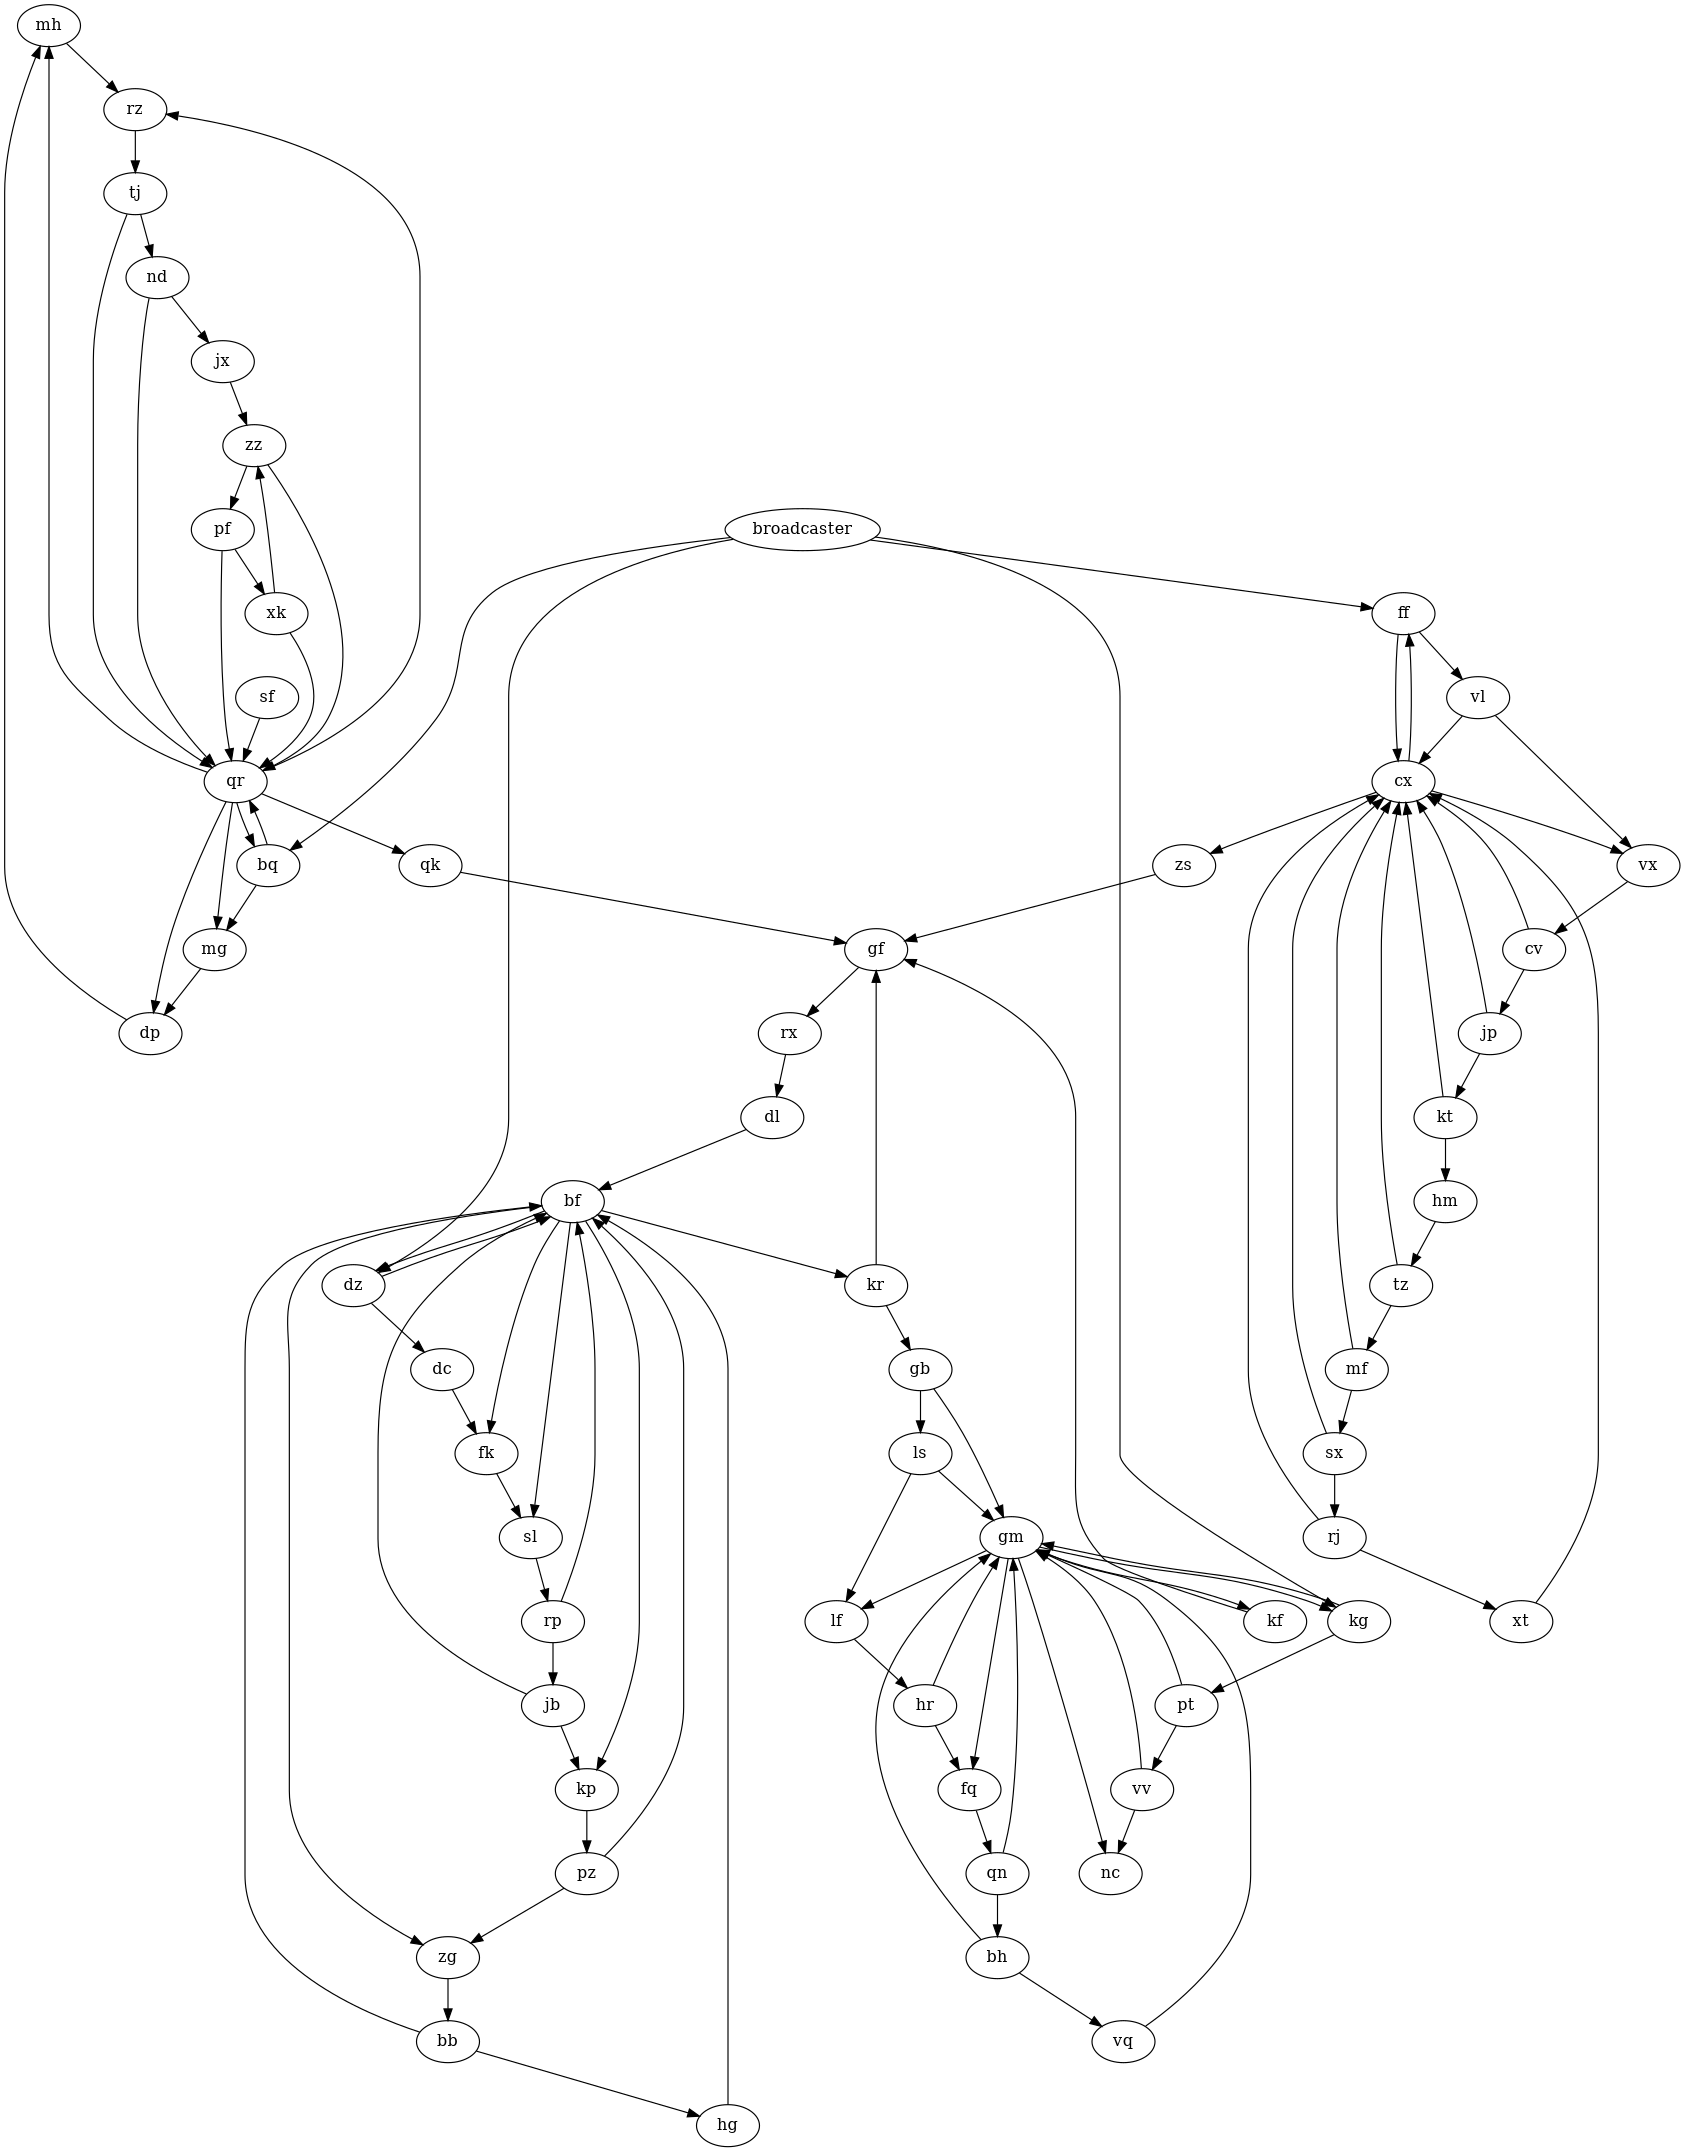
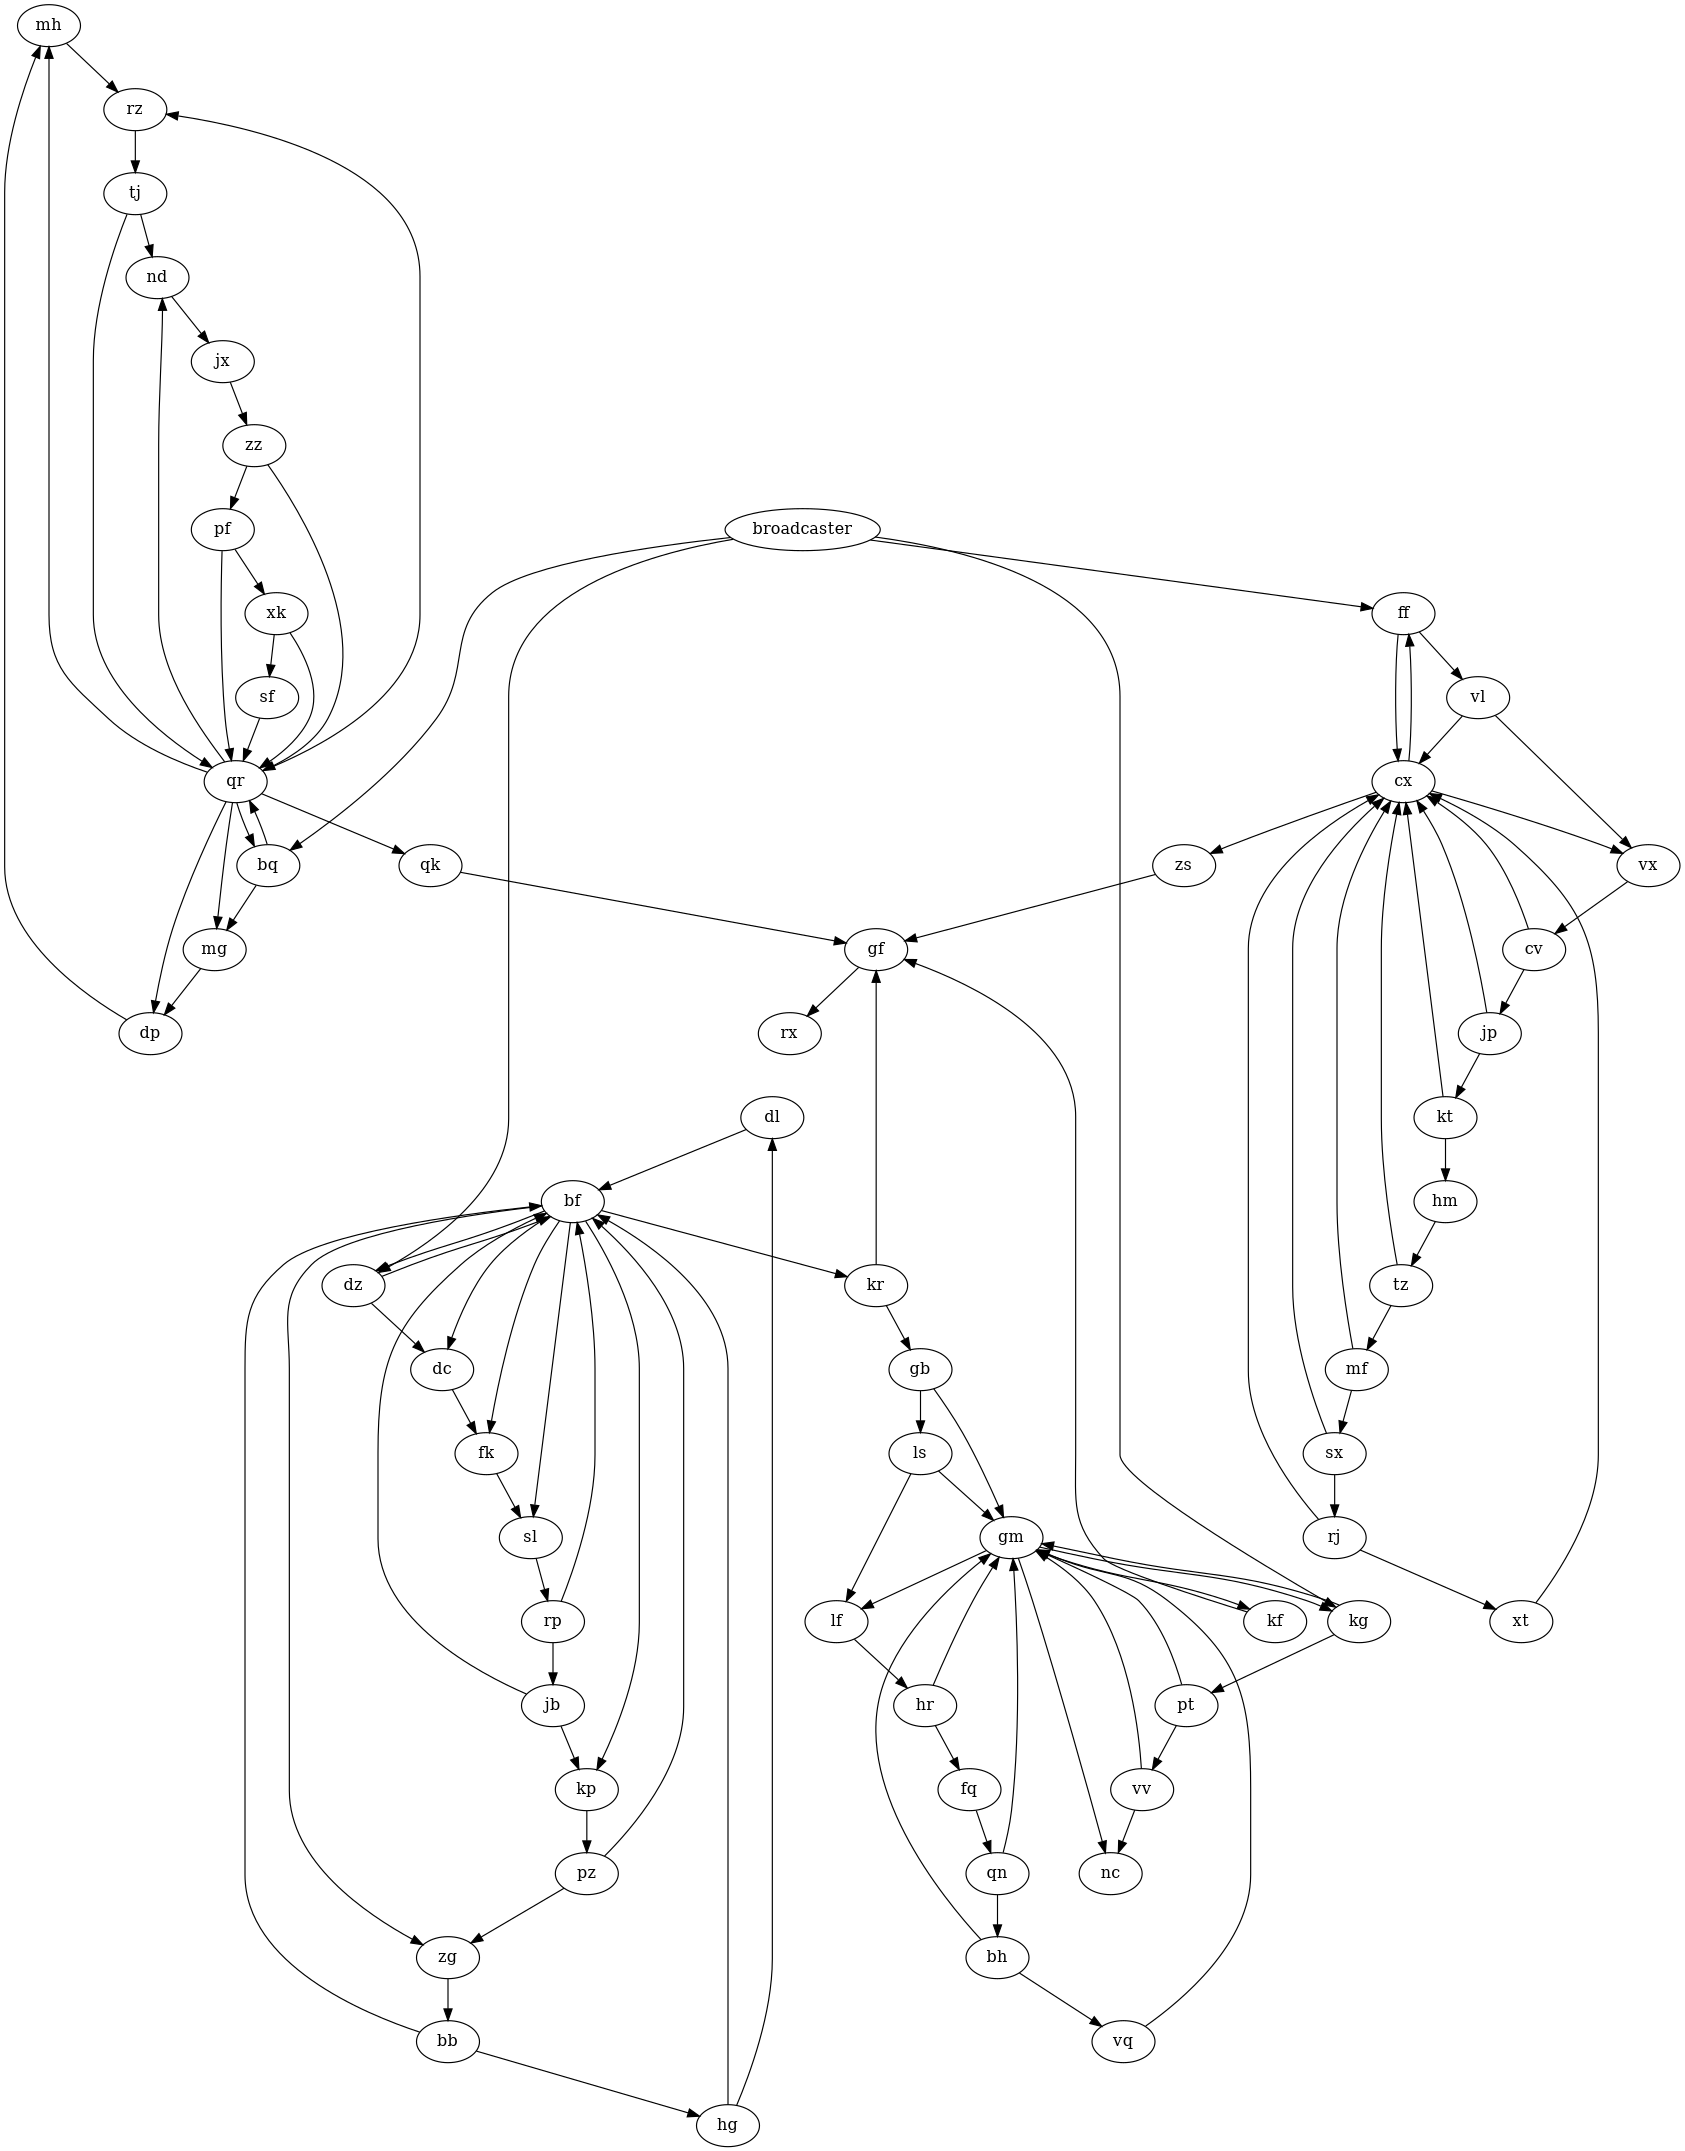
edge "xk" -> "zz": now "xk" -> "sf"
edge "nd" -> "qr": reversed
edge "rx" -> "dl": now "hg" -> "dl"
edge "bf" -> "dc": added
edge "gm" -> "fq": removed
